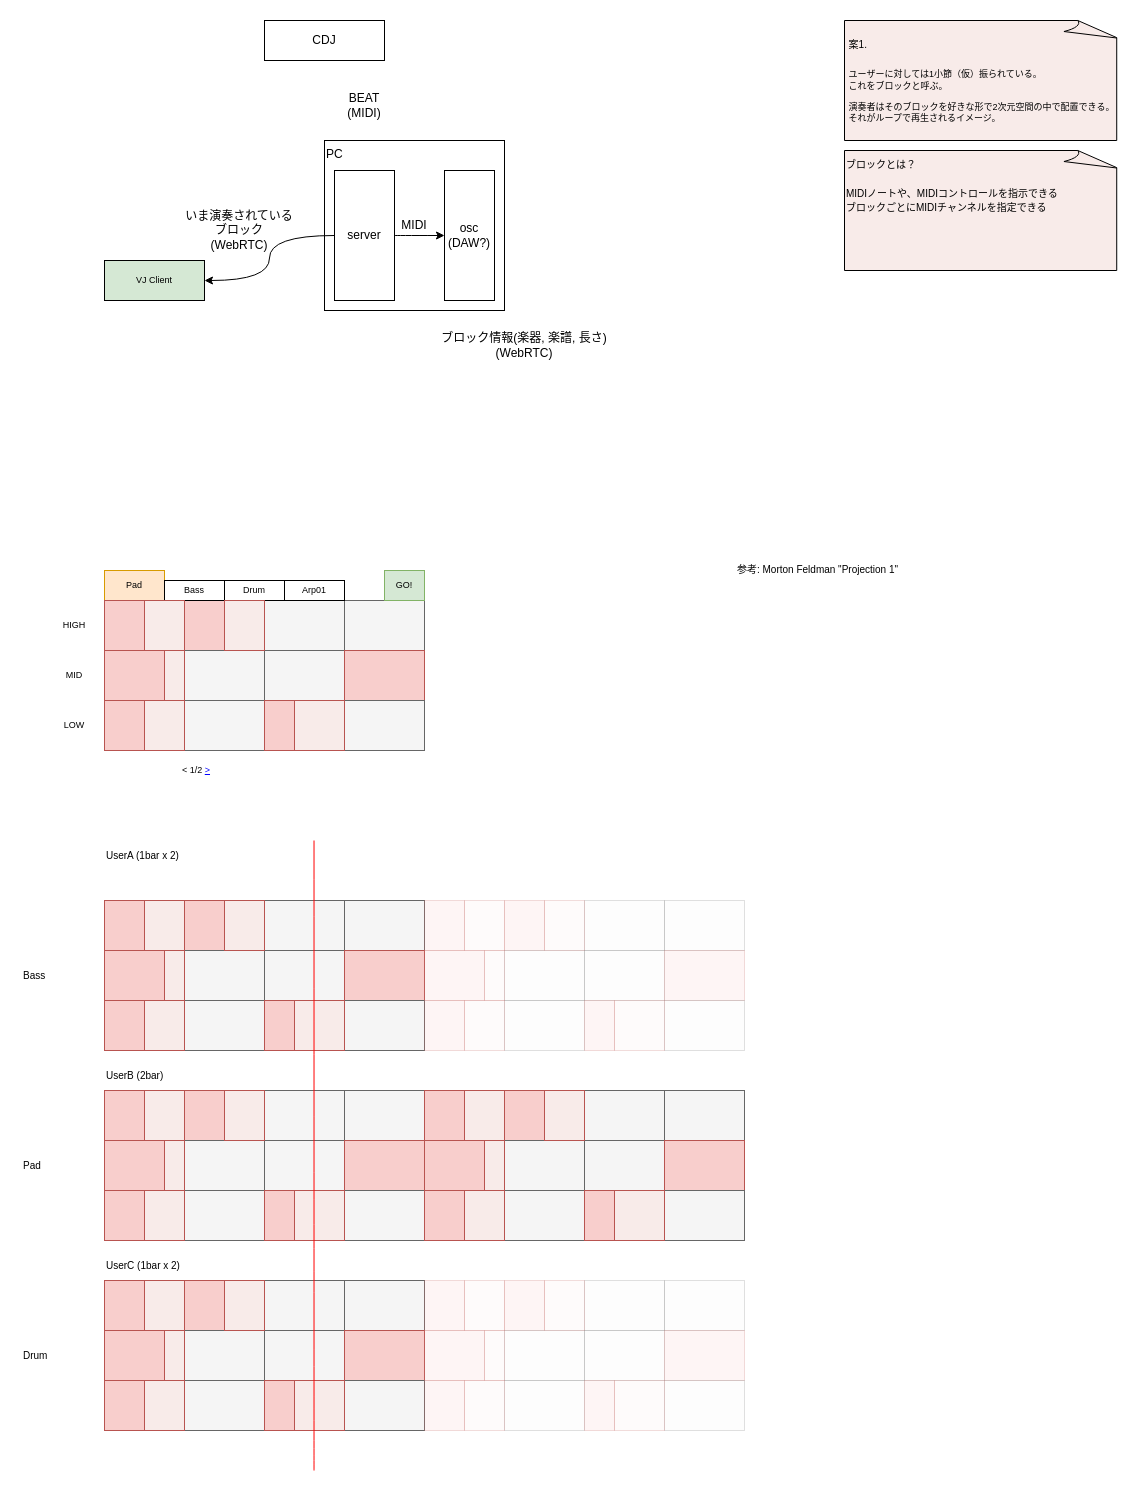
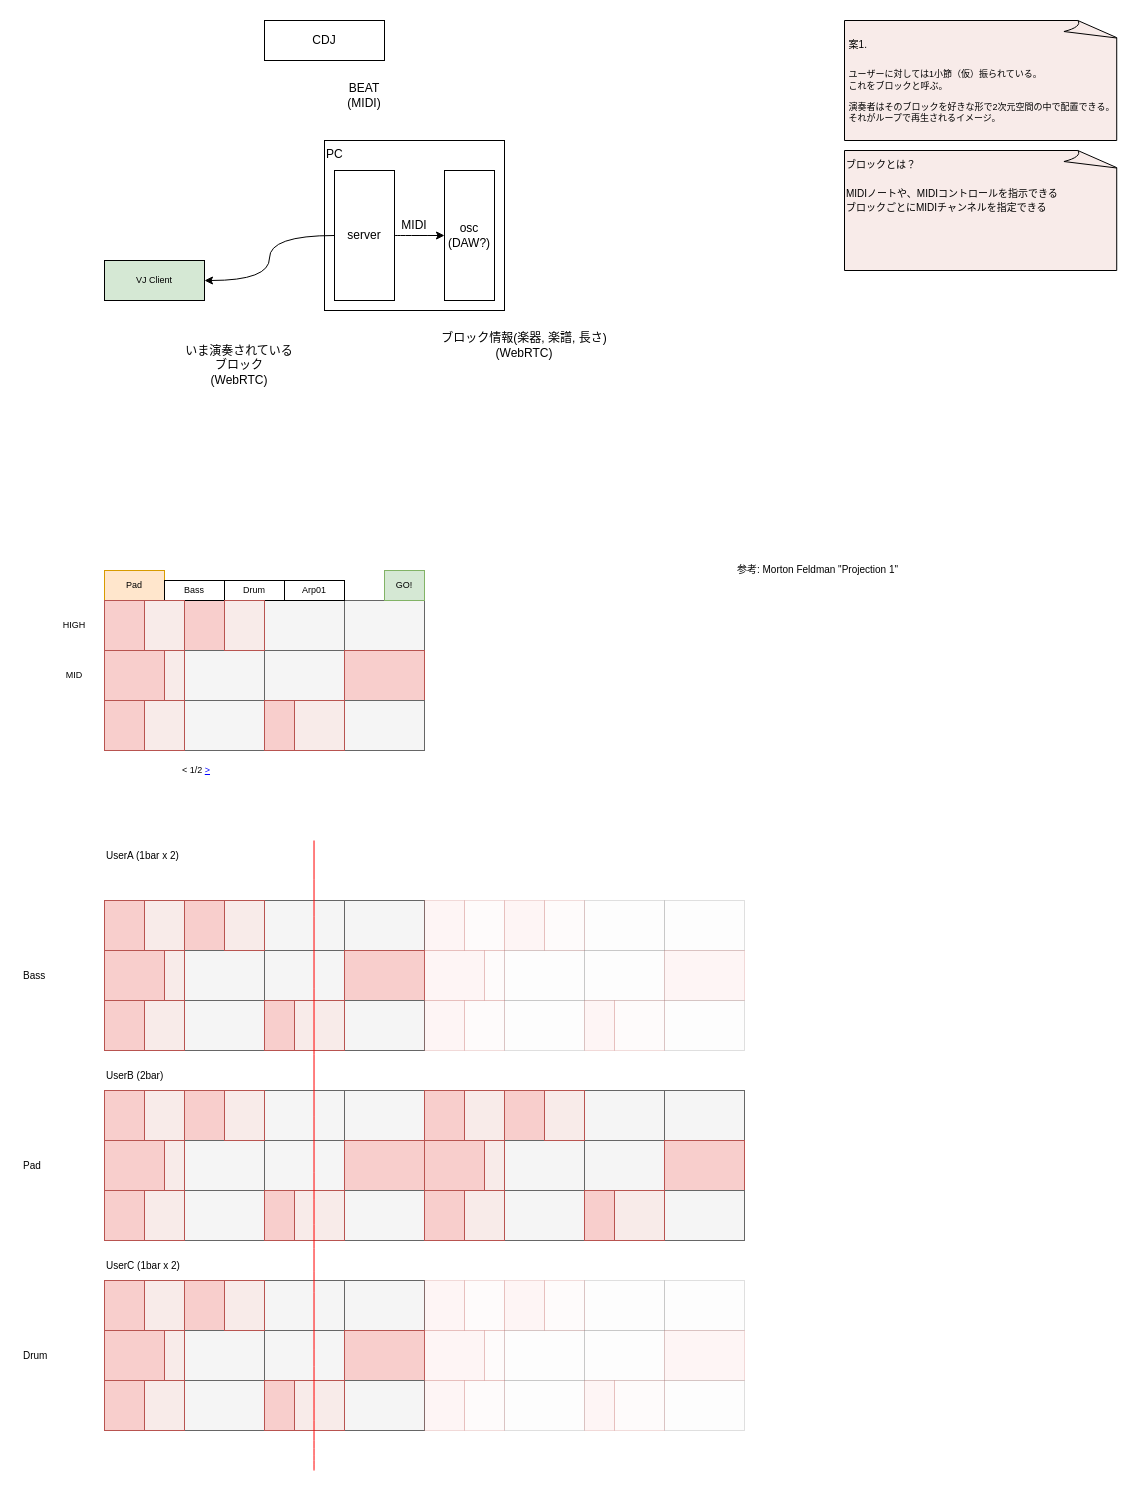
node "BEAT (MIDI)": moved (365, 106) -> (365, 96)
node "いま演奏されているブロック (WebRTC)": moved (240, 231) -> (240, 366)
node "LOW": removed
